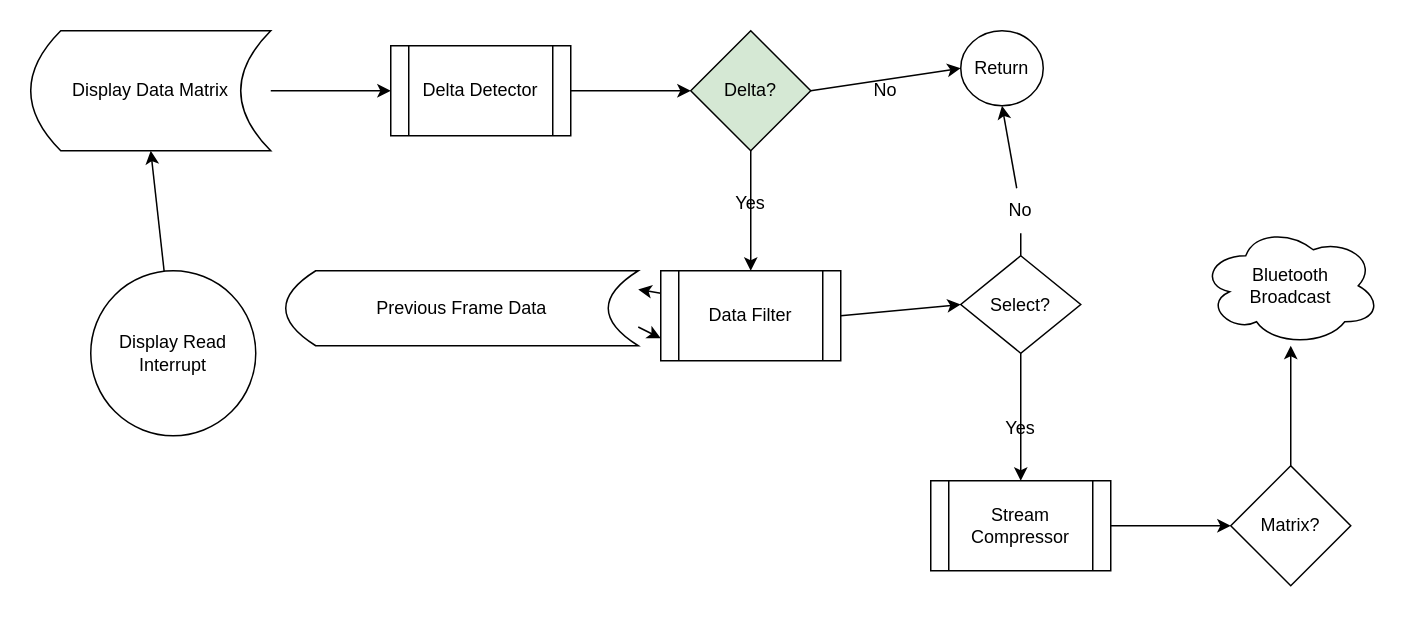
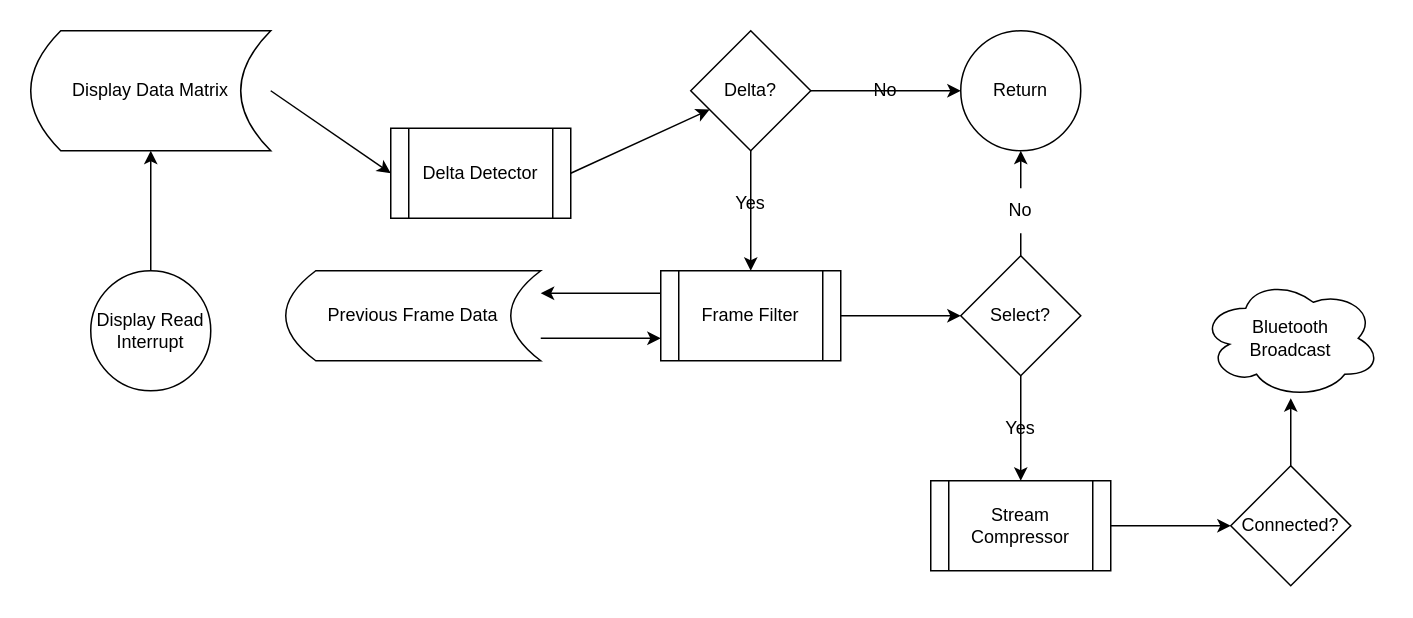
node "Return": size 83x75 -> 120x120
node "Delta Detector": moved (481, 91) -> (481, 173)
node "Delta?": fillcolor #d5e8d4 -> #ffffff
node "Bluetooth Broadcast": moved (1291, 286) -> (1291, 338)
node "Select?": size 120x98 -> 120x120
node "Previous Frame Data": size 353x75 -> 255x90
node "Data Filter": label "Data Filter" -> "Frame Filter"
node "Display Read Interrupt": size 165x165 -> 120x120
node "Matrix?": label "Matrix?" -> "Connected?"
